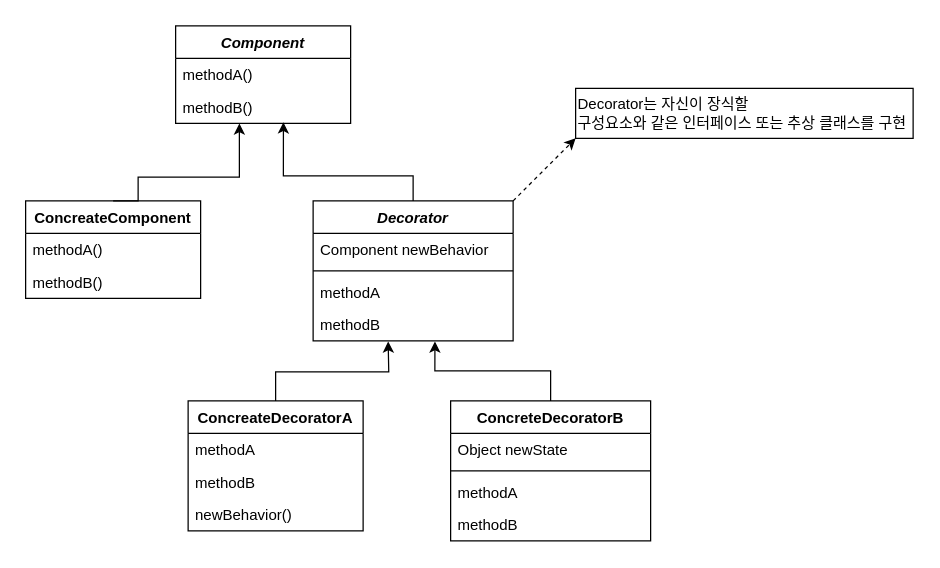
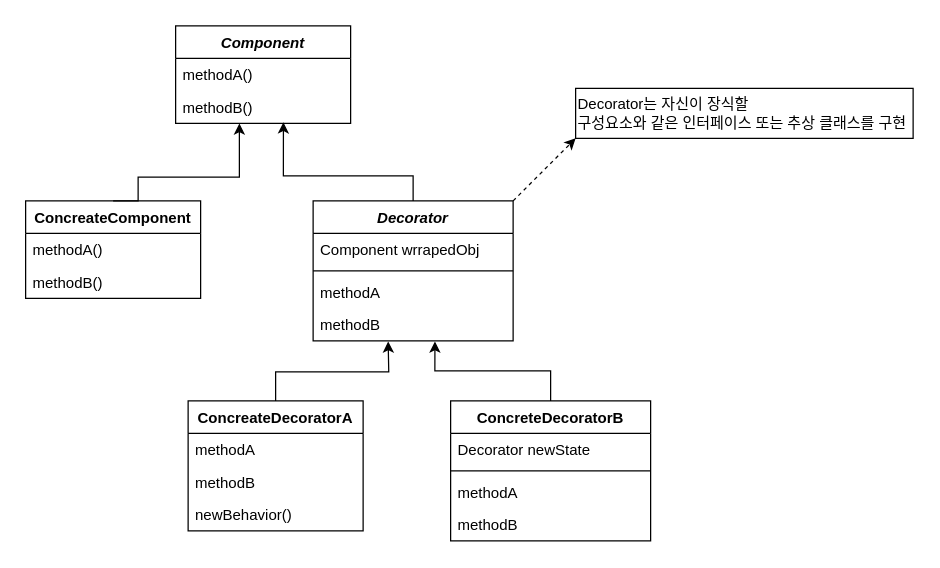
node "Component newBehavior": label "Component newBehavior" -> "Component wrrapedObj"
node "Object newState": label "Object newState" -> "Decorator newState"
